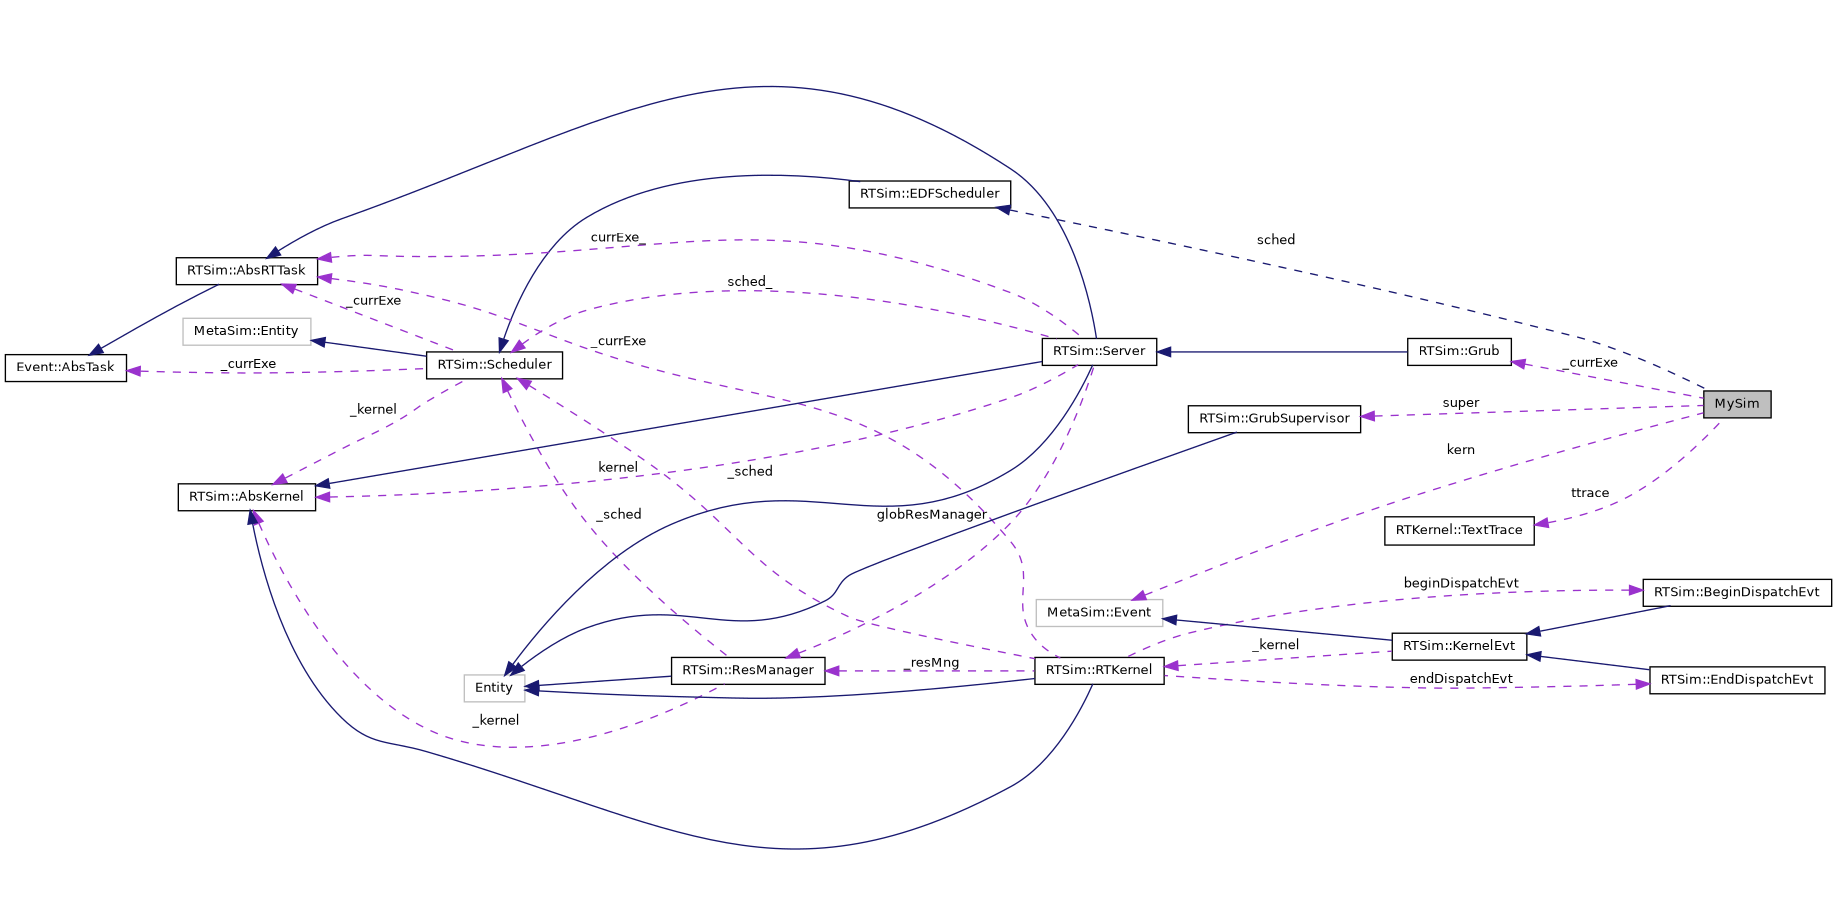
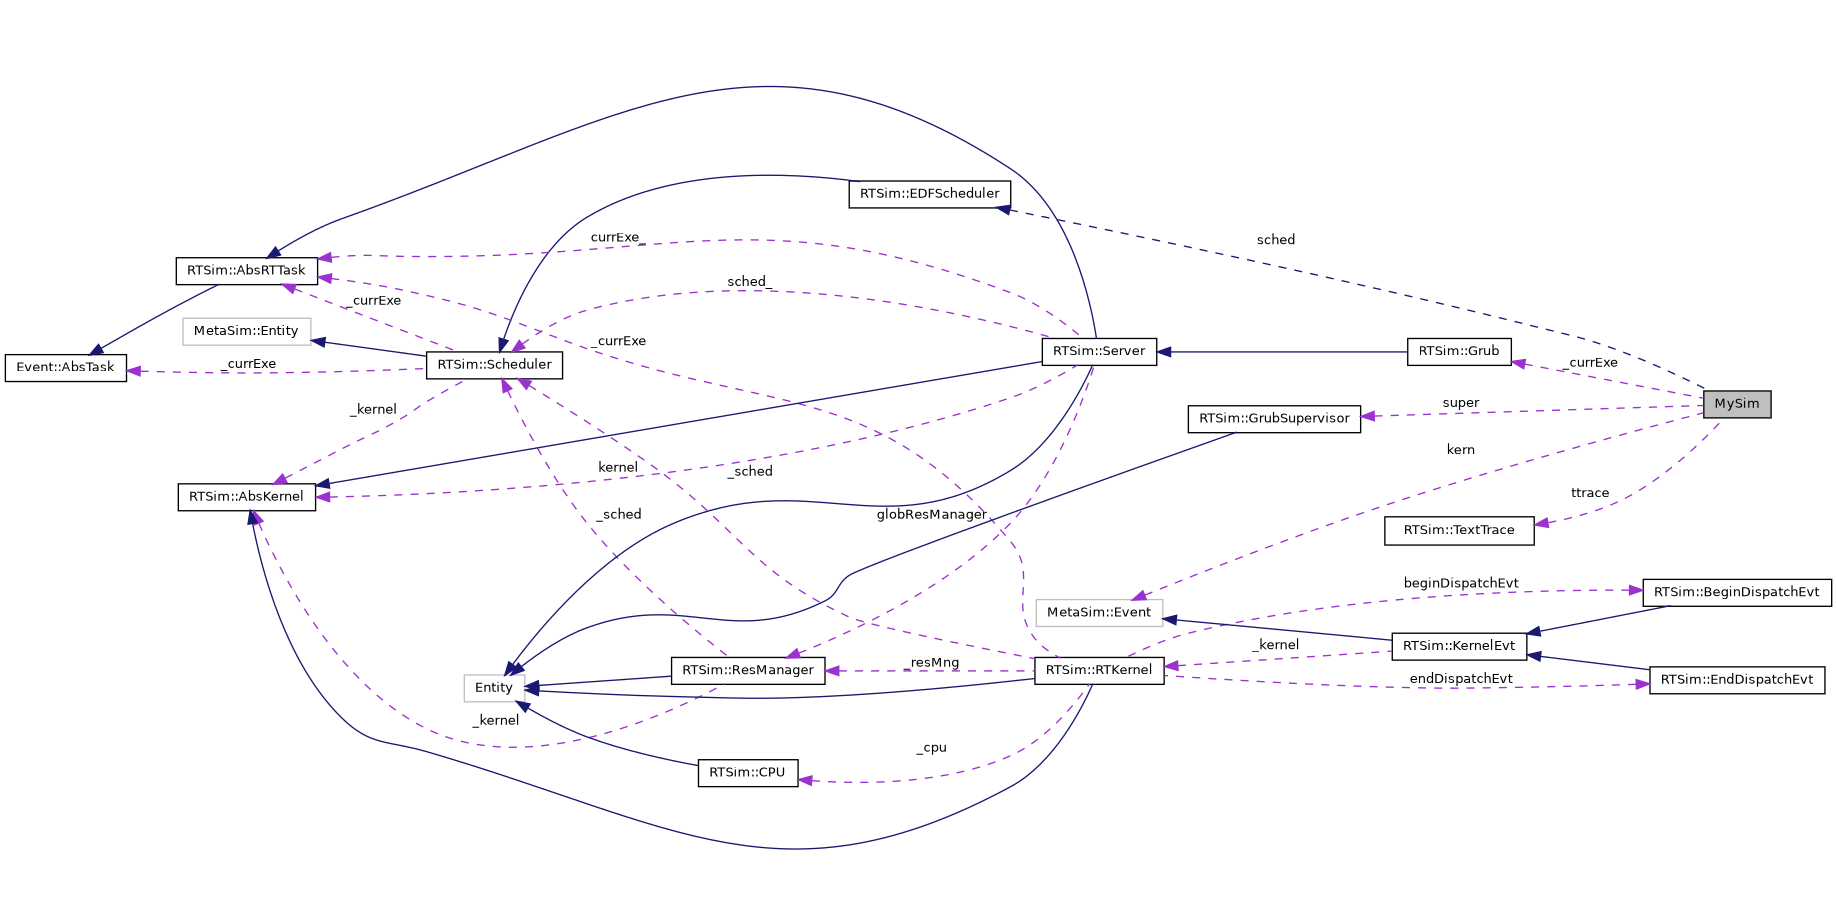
node "RTKernel::TextTrace": label "RTKernel::TextTrace" -> "RTSim::TextTrace"
node "RTSim::CPU": added
